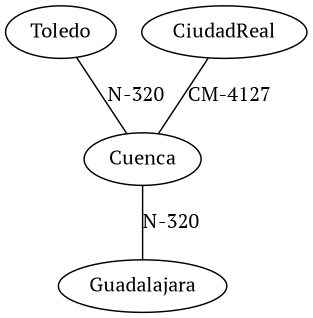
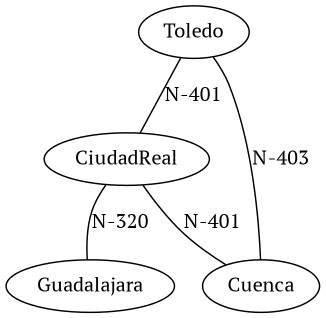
edge "Toledo" -- "CiudadReal": added, label "N-401"
edge "Toledo" -- "Cuenca": label "N-320" -> "N-403"
edge "CiudadReal" -- "Cuenca": label "CM-4127" -> "N-401"
edge "Cuenca" -- "Guadalajara": now "CiudadReal" -- "Guadalajara"
